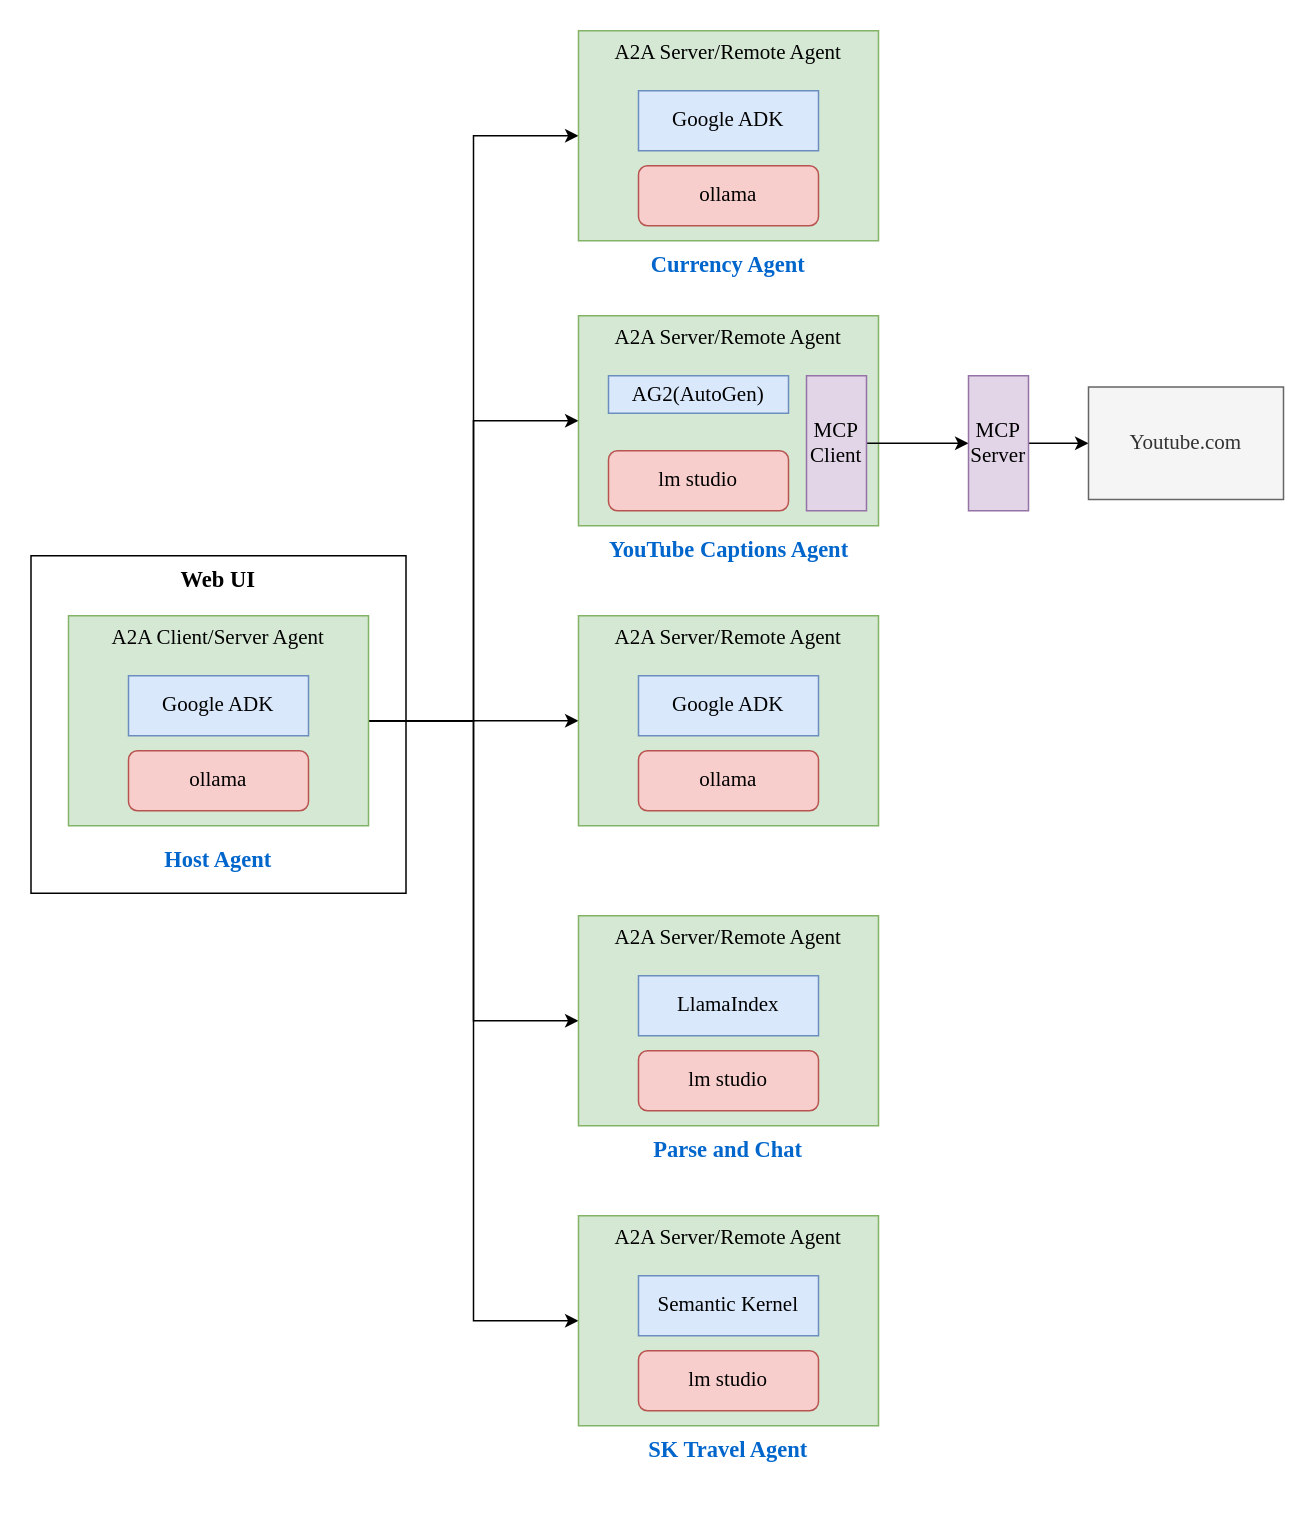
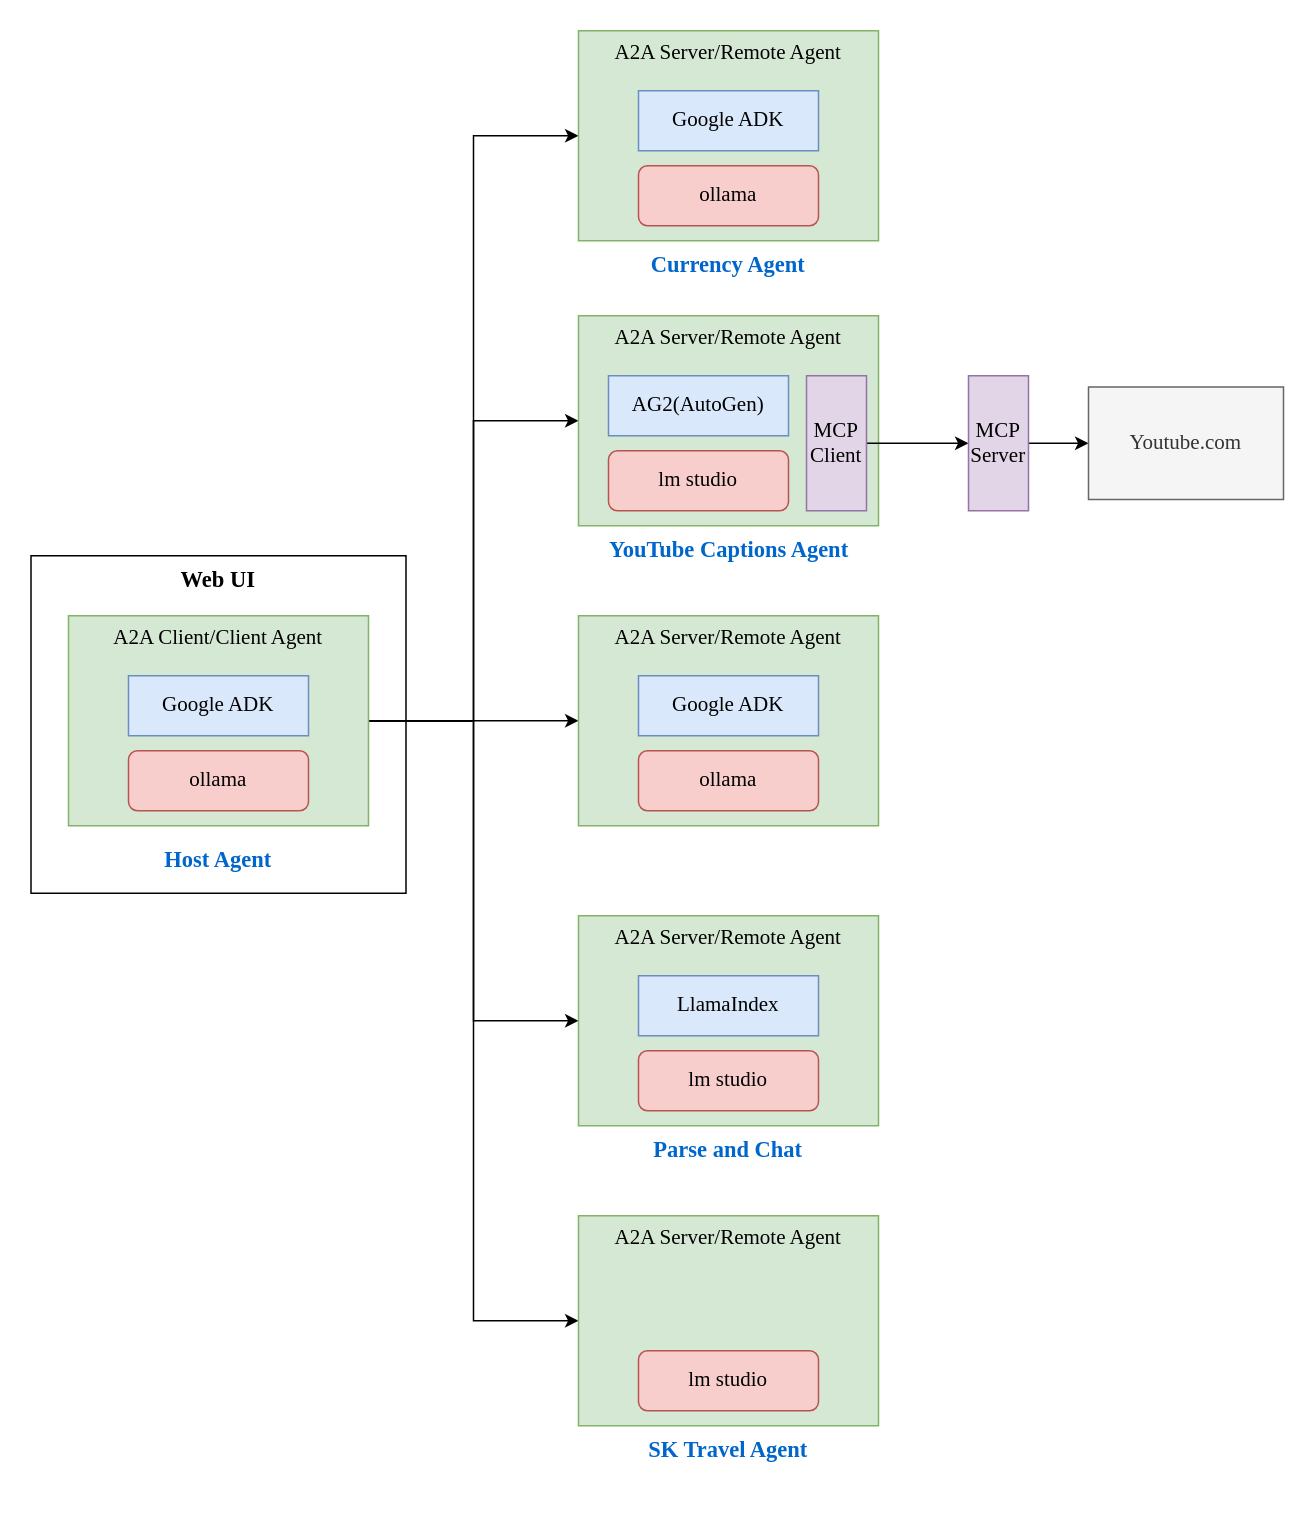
node "AG2(AutoGen)": size 180x38 -> 180x60
node "A2A Client/Server Agent": label "A2A Client/Server Agent" -> "A2A Client/Client Agent"
node "Semantic Kernel": removed
